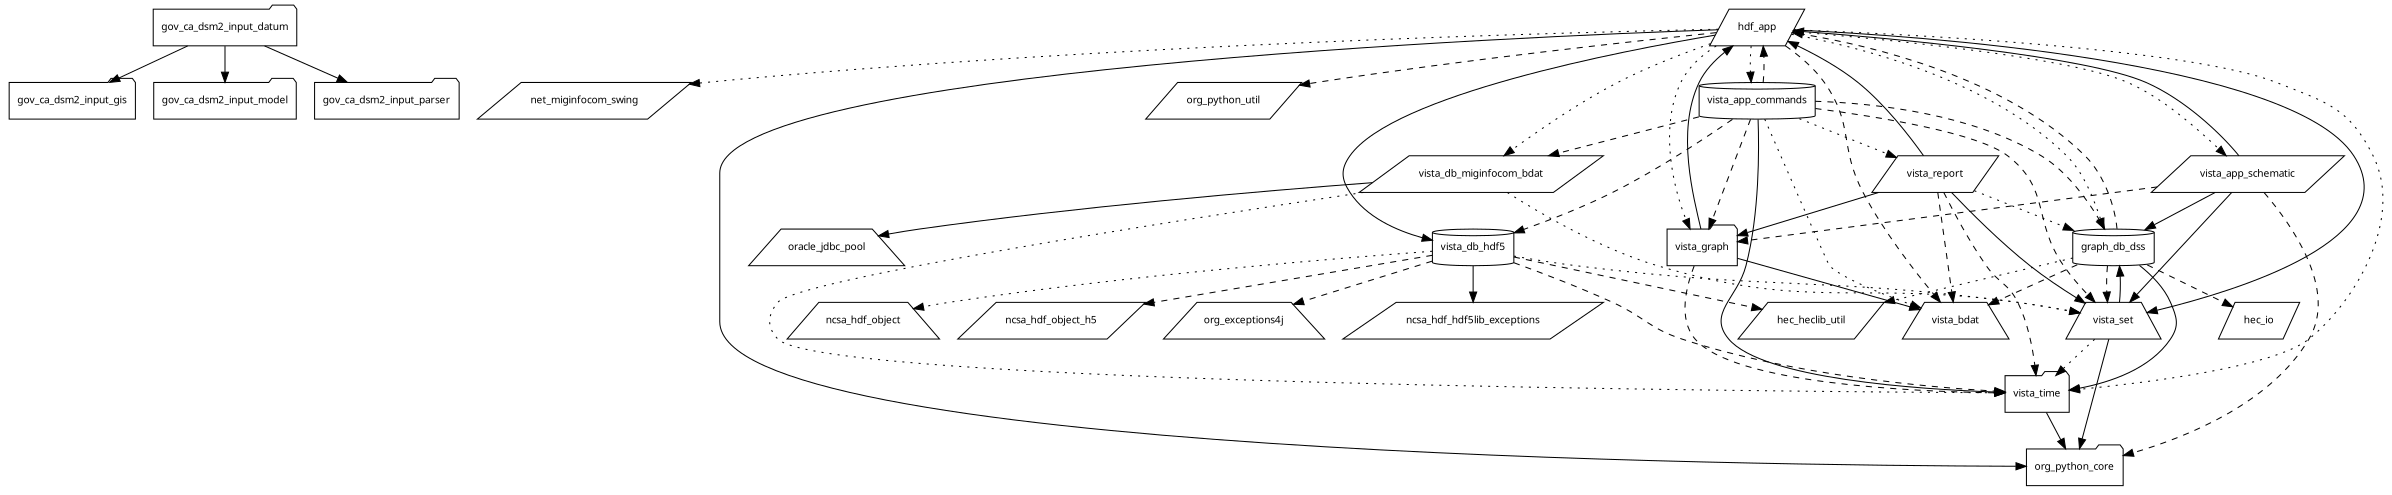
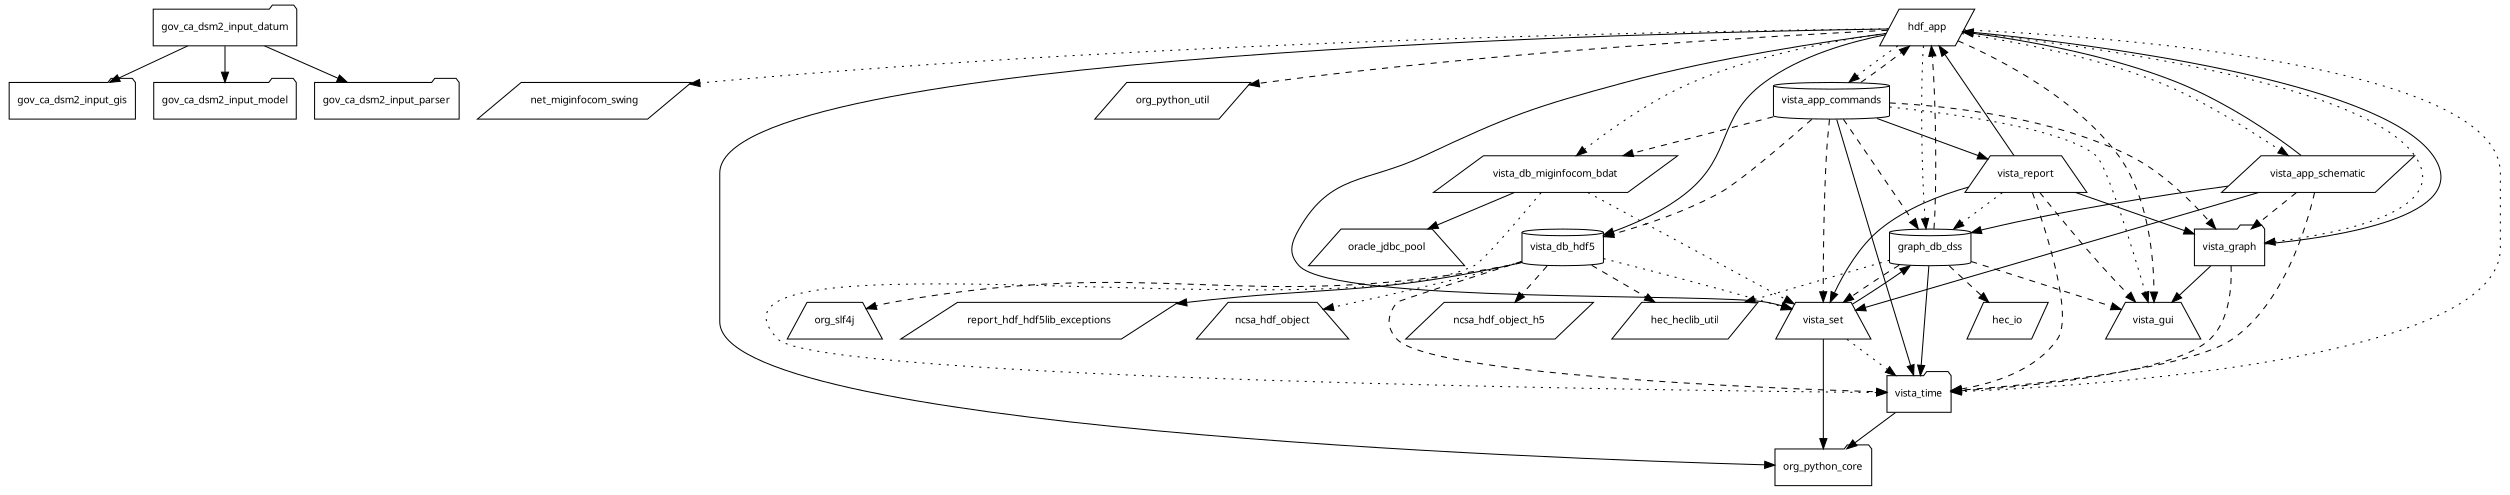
edge "vista_app_commands" -> "vista_report": style dotted -> solid
node "vista_report": shape parallelogram -> trapezium
node "org_exceptions4j": label "org_exceptions4j" -> "org_slf4j"
node "ncsa_hdf_hdf5lib_exceptions": label "ncsa_hdf_hdf5lib_exceptions" -> "report_hdf_hdf5lib_exceptions"
node "vista_bdat": label "vista_bdat" -> "vista_gui"
edge "vista_app_schematic" -> "org_python_core": now "vista_app_schematic" -> "vista_time"
